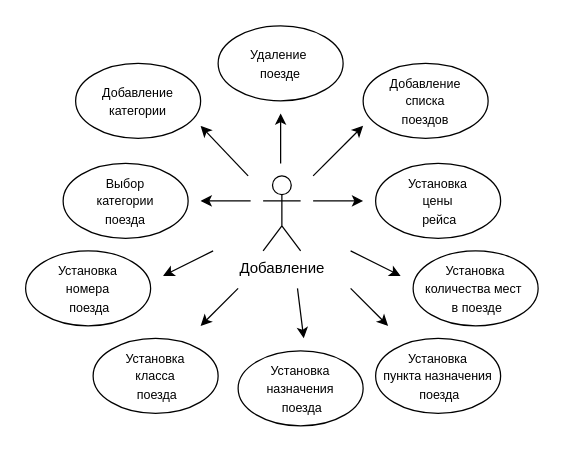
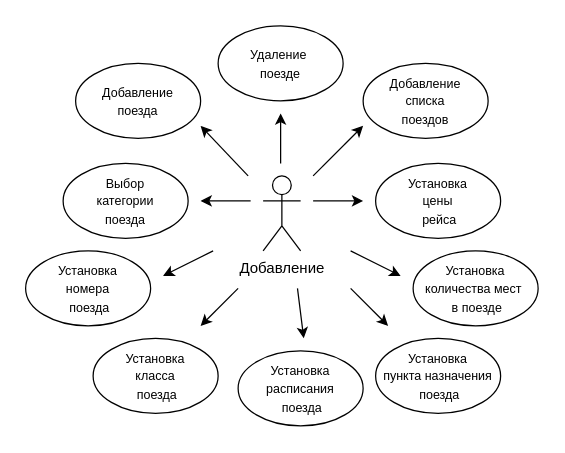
node "Добавление категории": label "Добавление категории" -> "Добавление поезда"
node "Установка назначения поезда": label "Установка назначения поезда" -> "Установка расписания поезда"
